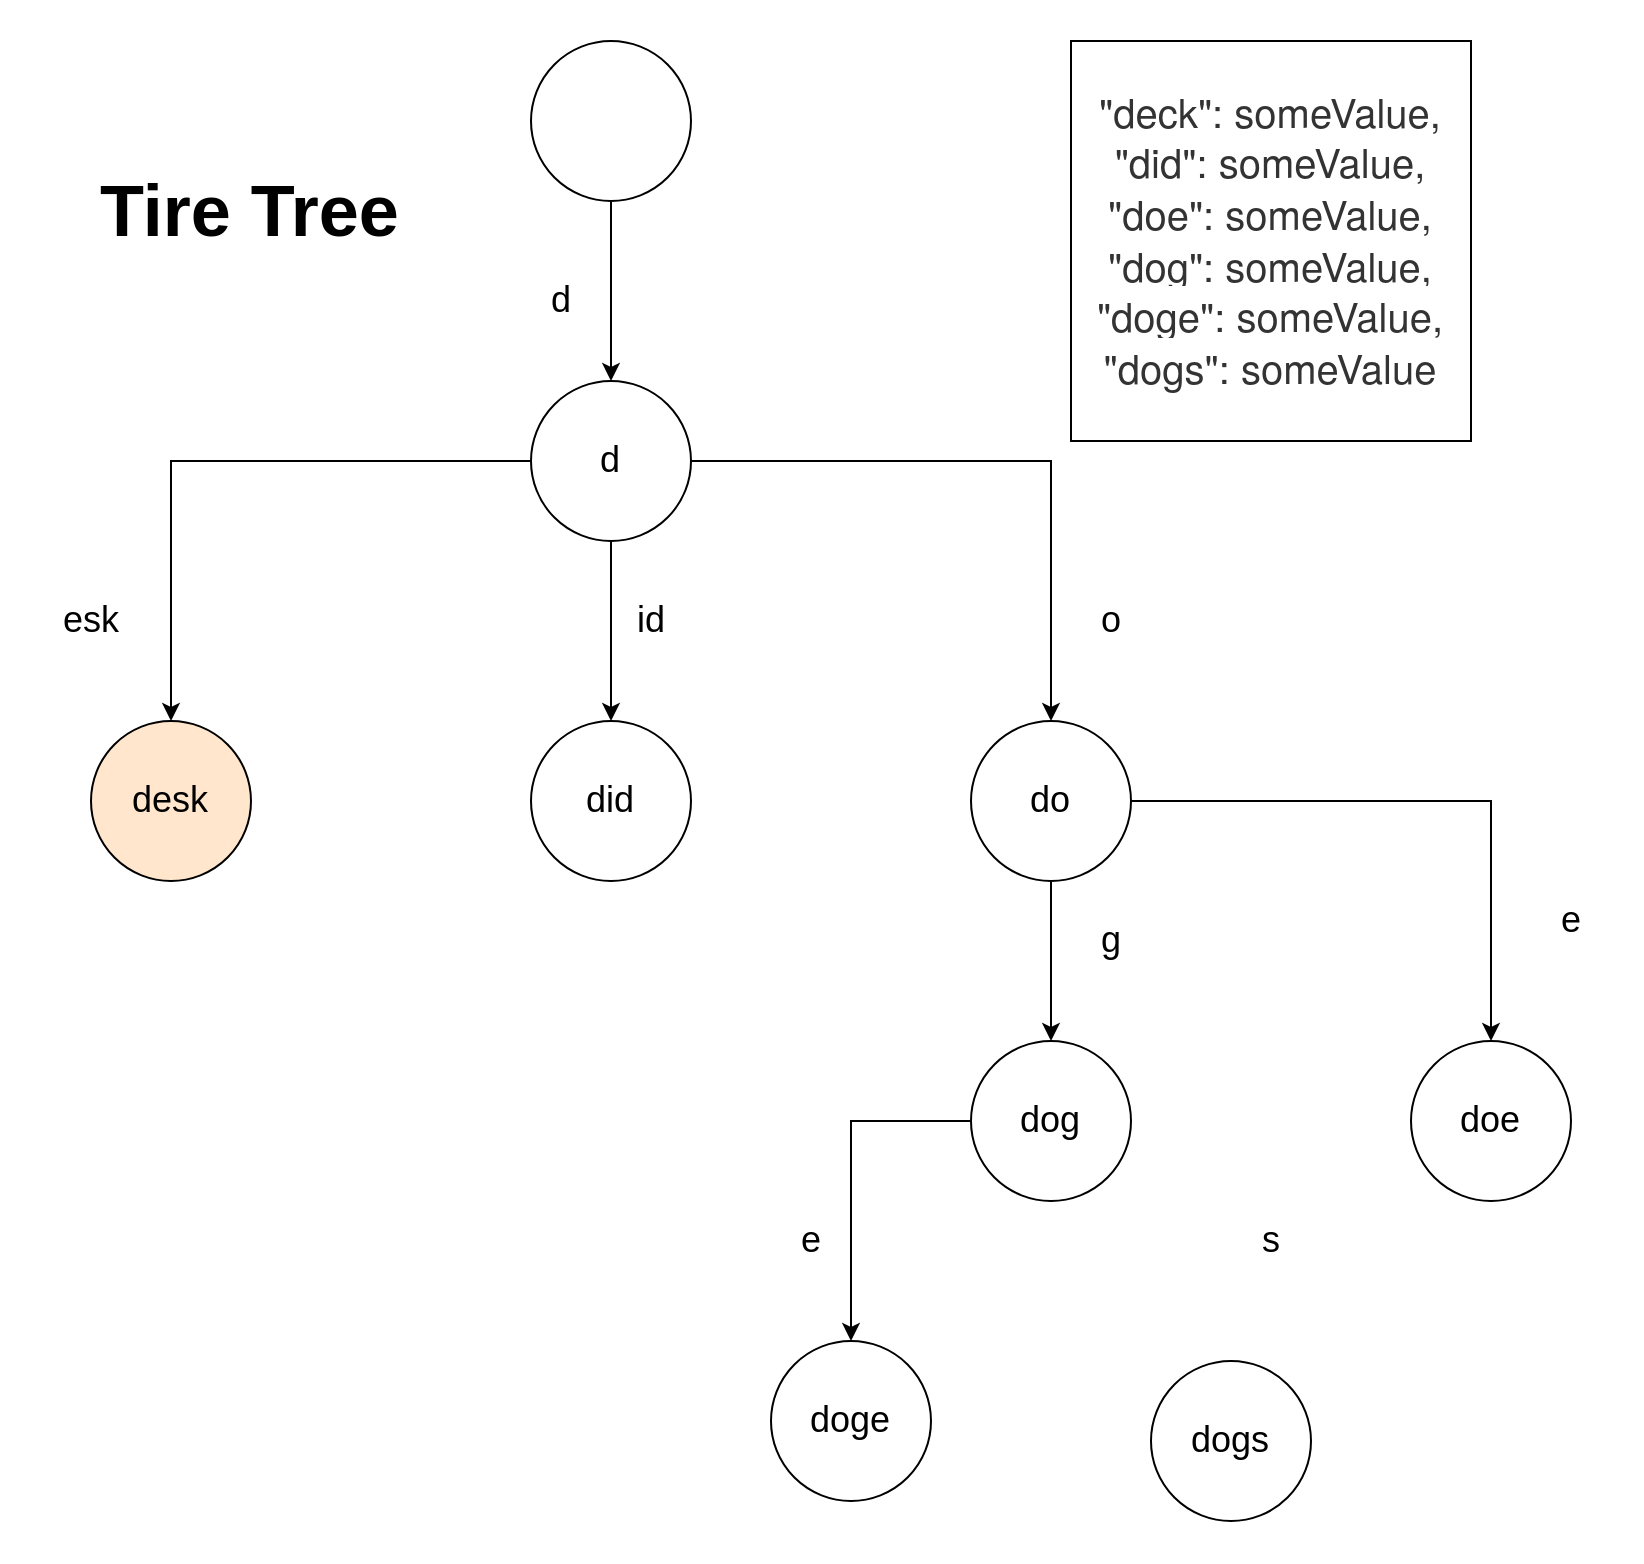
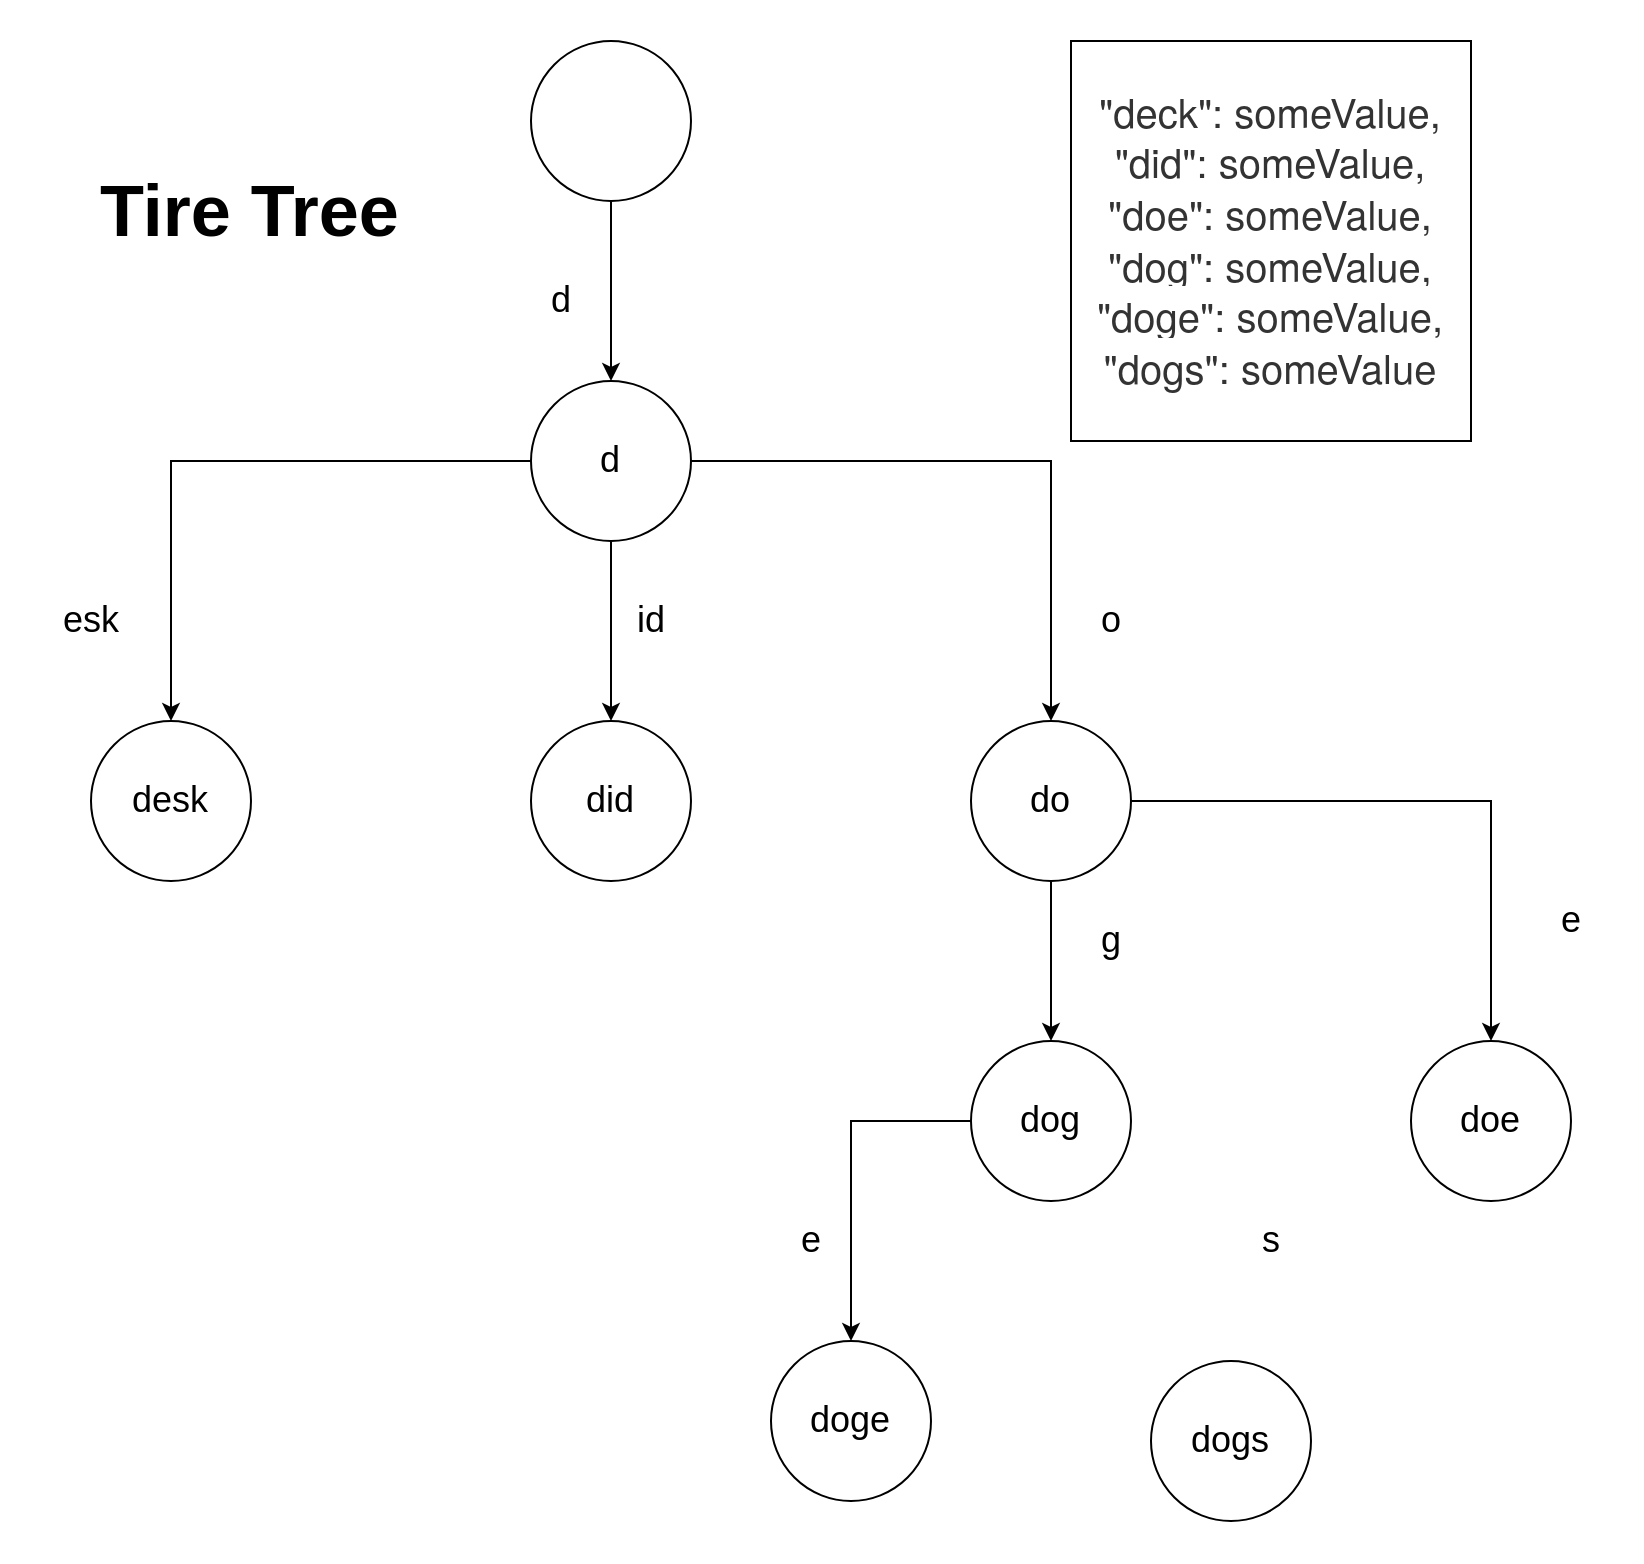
node "desk": fillcolor #ffe6cc -> #ffffff
